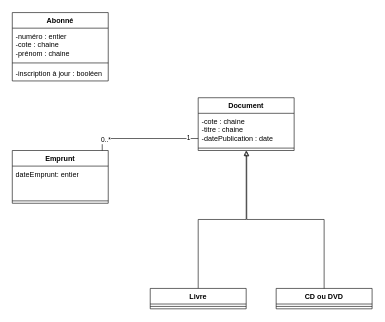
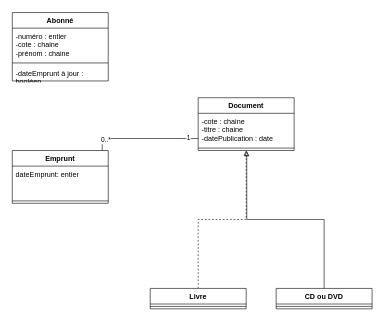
node "-inscription à jour : booléen": label "-inscription à jour : booléen" -> "-dateEmprunt à jour : booléen"
edge "Livre" -> "Document": style solid -> dashed
